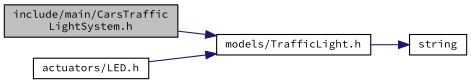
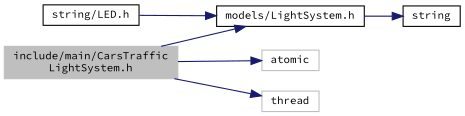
node "include/main/CarsTraffic LightSystem.h": color black -> grey75
node "models/TrafficLight.h": label "models/TrafficLight.h" -> "models/LightSystem.h"
node "atomic": added
node "actuators/LED.h": label "actuators/LED.h" -> "string/LED.h"
node "thread": added
